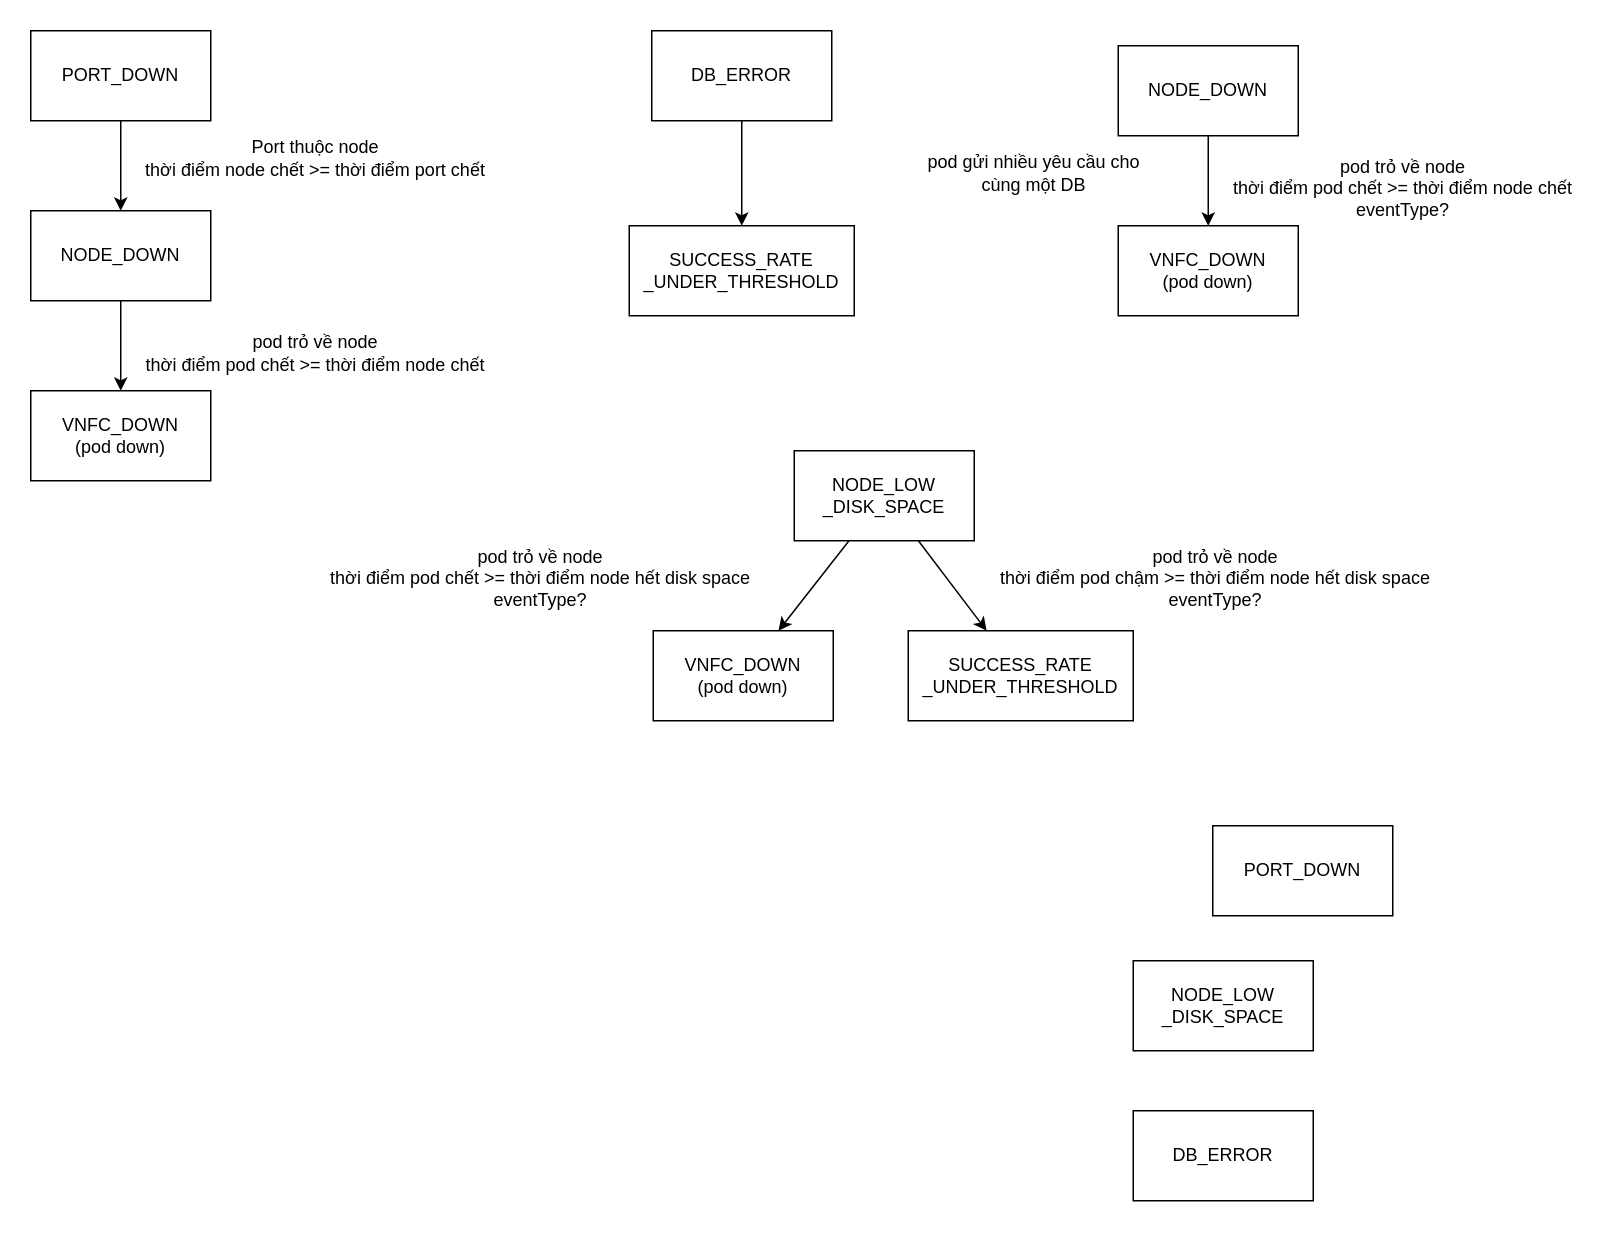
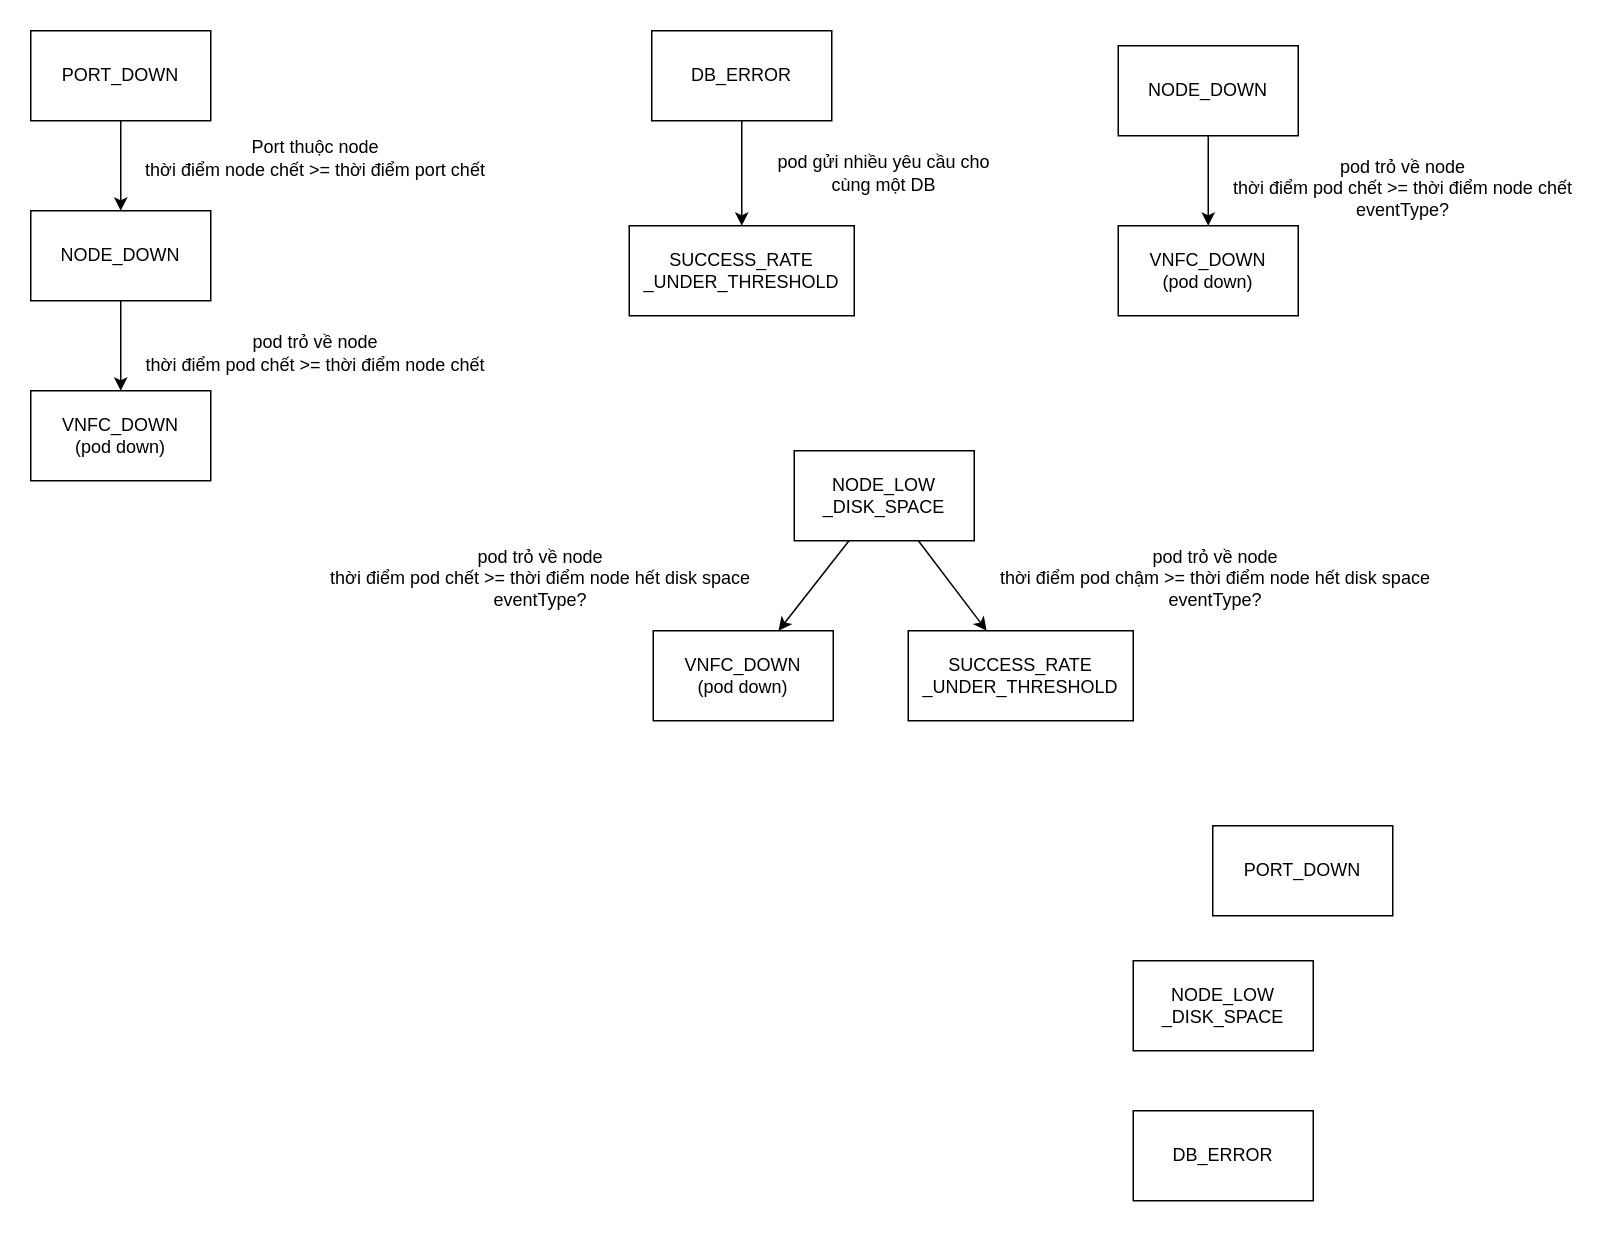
node "pod gửi nhiều yêu cầu cho cùng một DB": moved (1034, 173) -> (884, 173)
